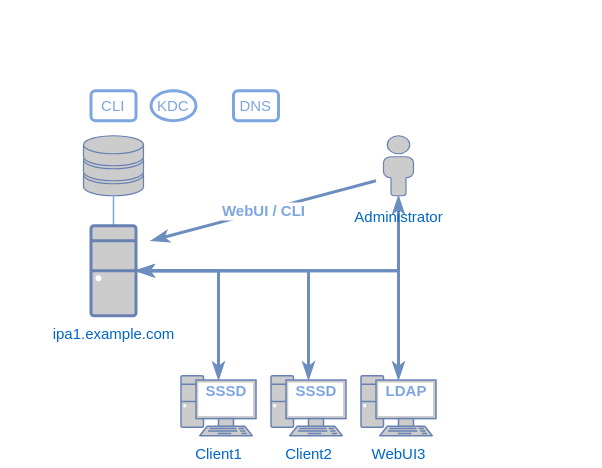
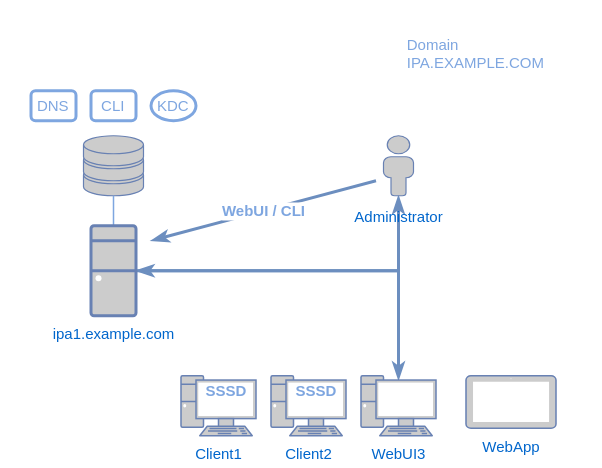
node "Domain IPA.EXAMPLE.COM": added
node "DNS": moved (256, 106) -> (53, 106)
edge "ipa1.example.com" -- "Client1": removed
edge "ipa1.example.com" -- "Client2": removed
node "LDAP": removed
node "WebApp": added
